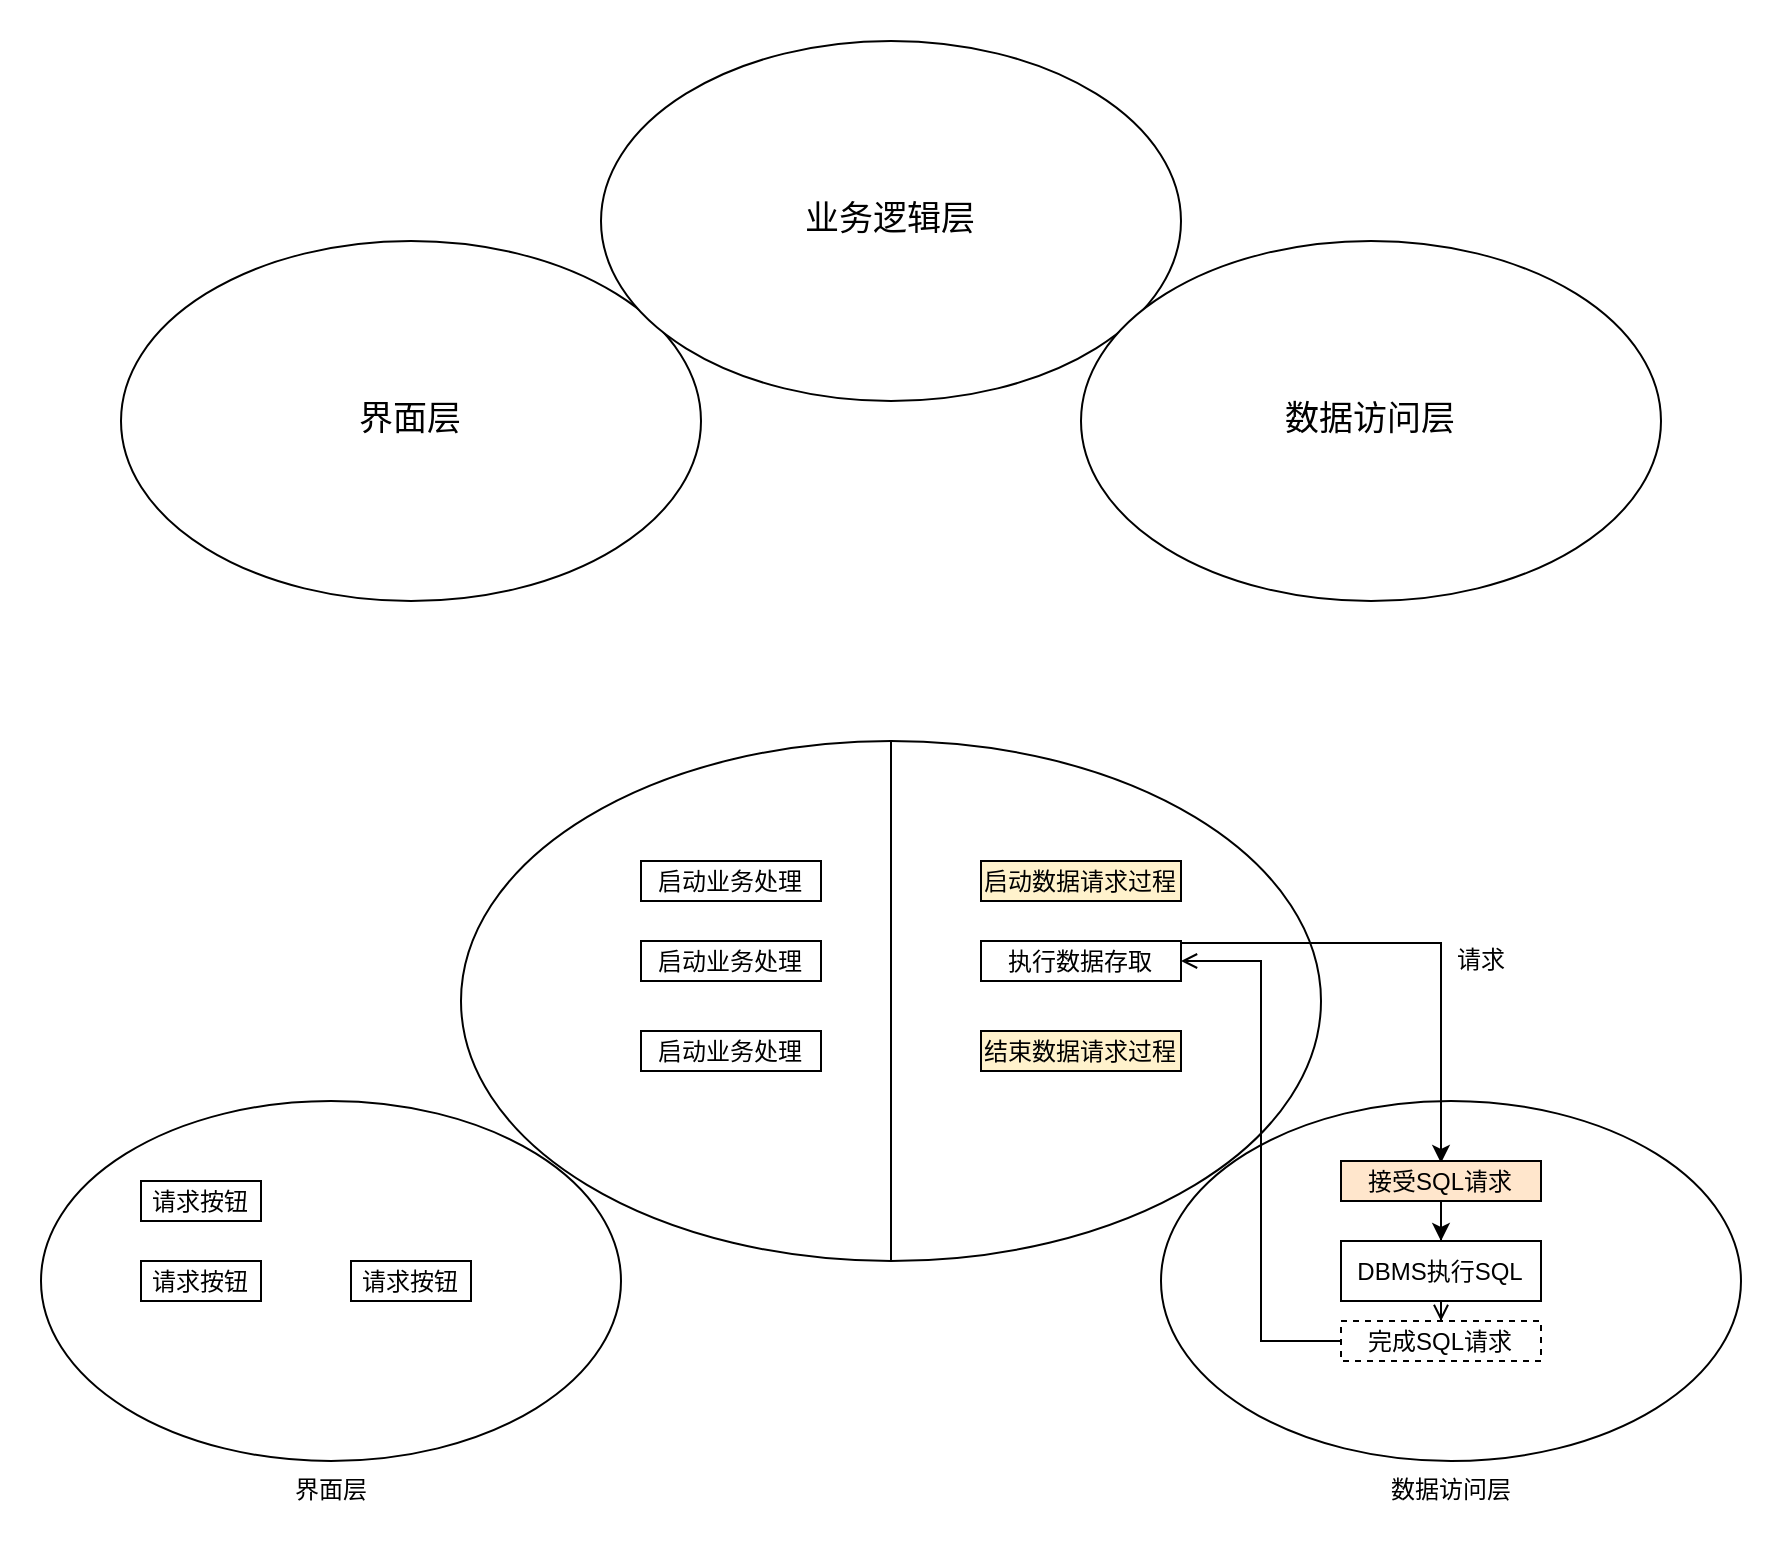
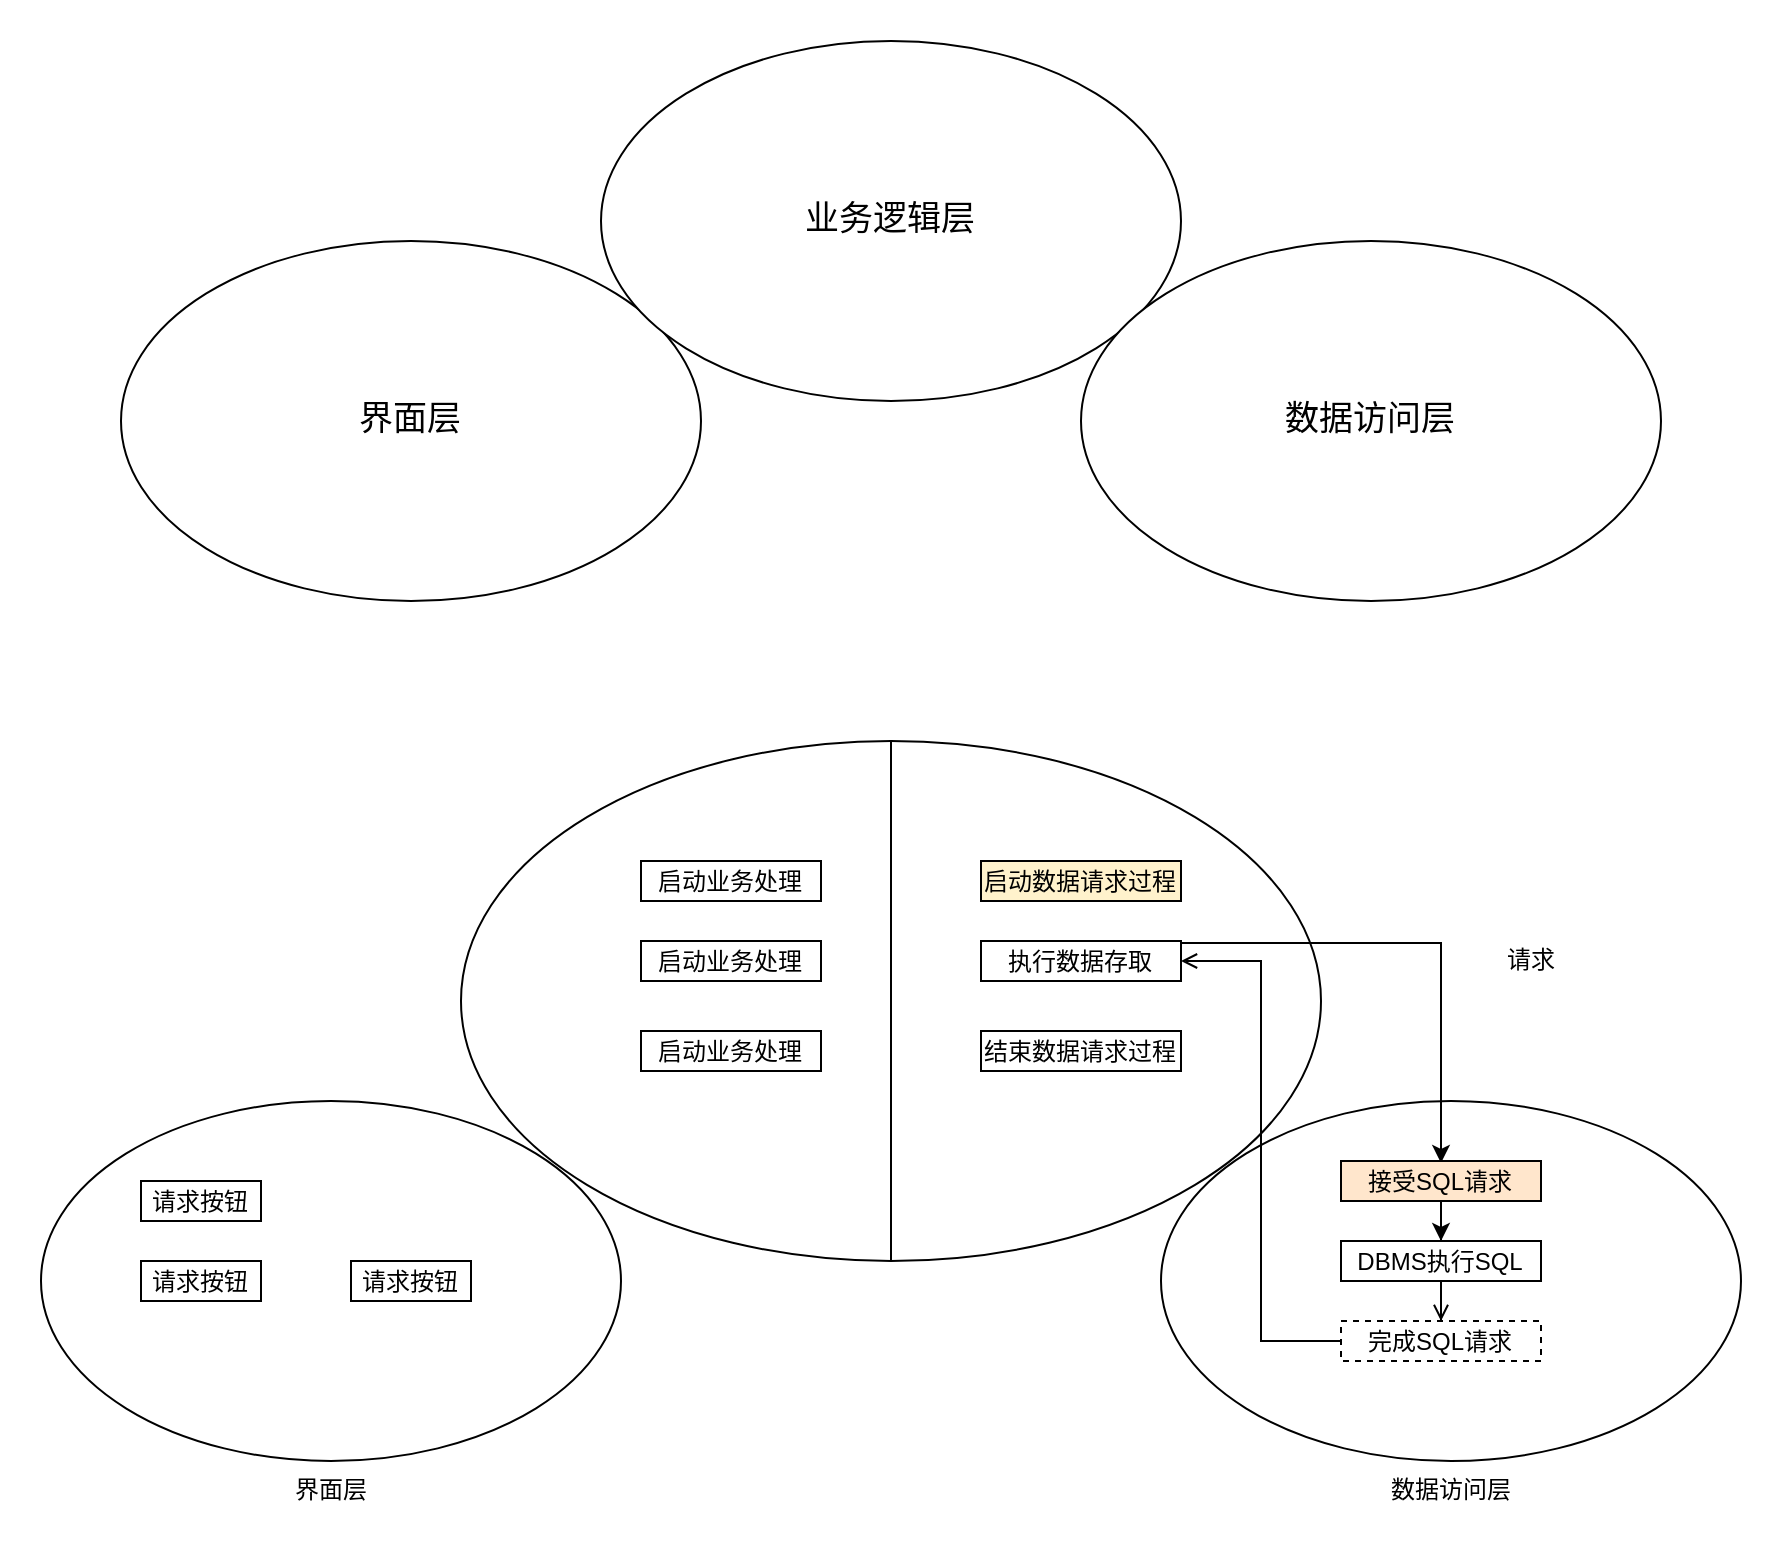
node "请求": moved (1481, 961) -> (1531, 961)
node "结束数据请求过程": fillcolor #fff2cc -> #ffffff
node "DBMS执行SQL": size 200x60 -> 200x40
